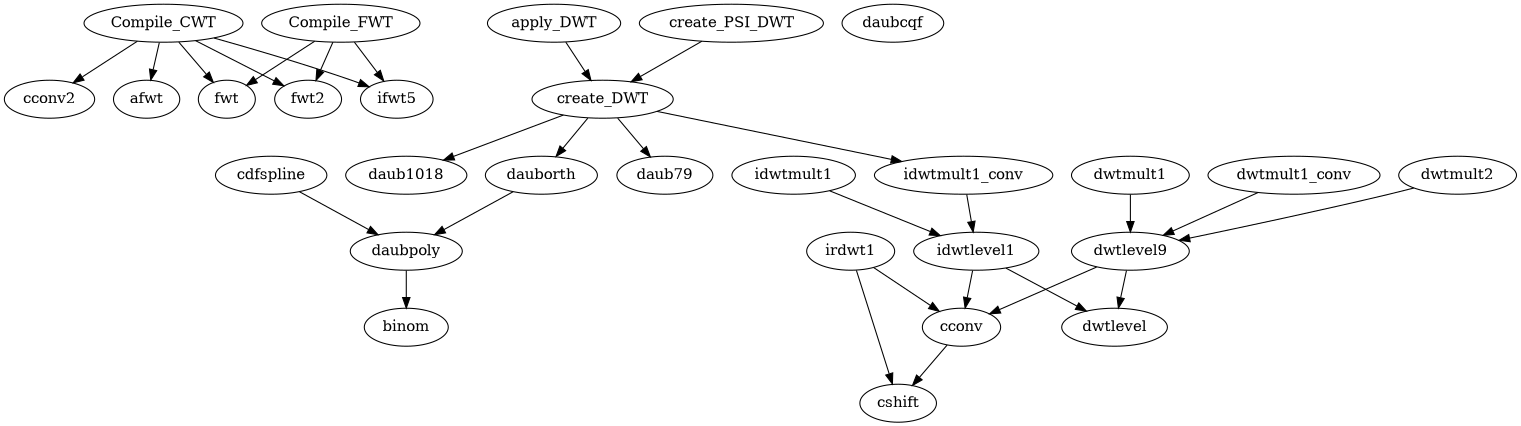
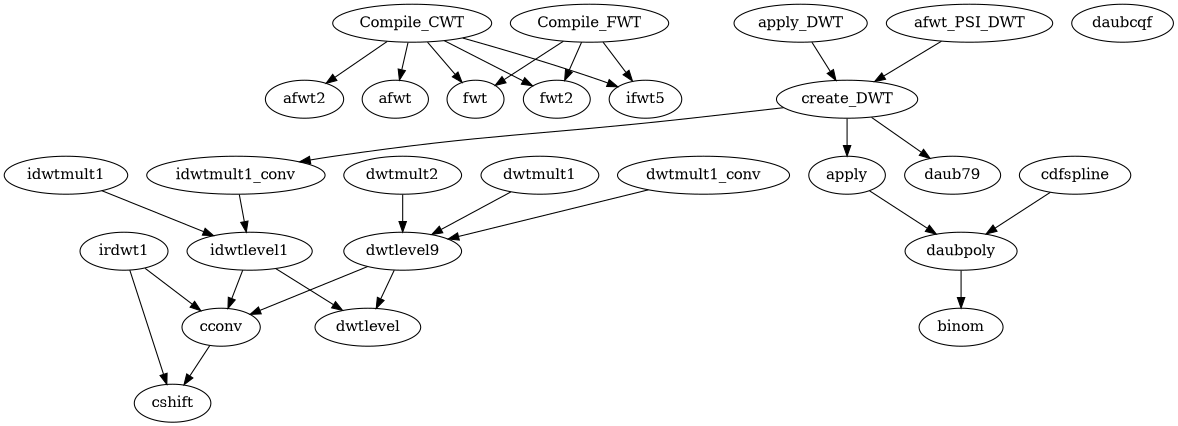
node "create_PSI_DWT": label "create_PSI_DWT" -> "afwt_PSI_DWT"
node "cconv2": label "cconv2" -> "afwt2"
node "daub1018": removed
node "dauborth": label "dauborth" -> "apply"
